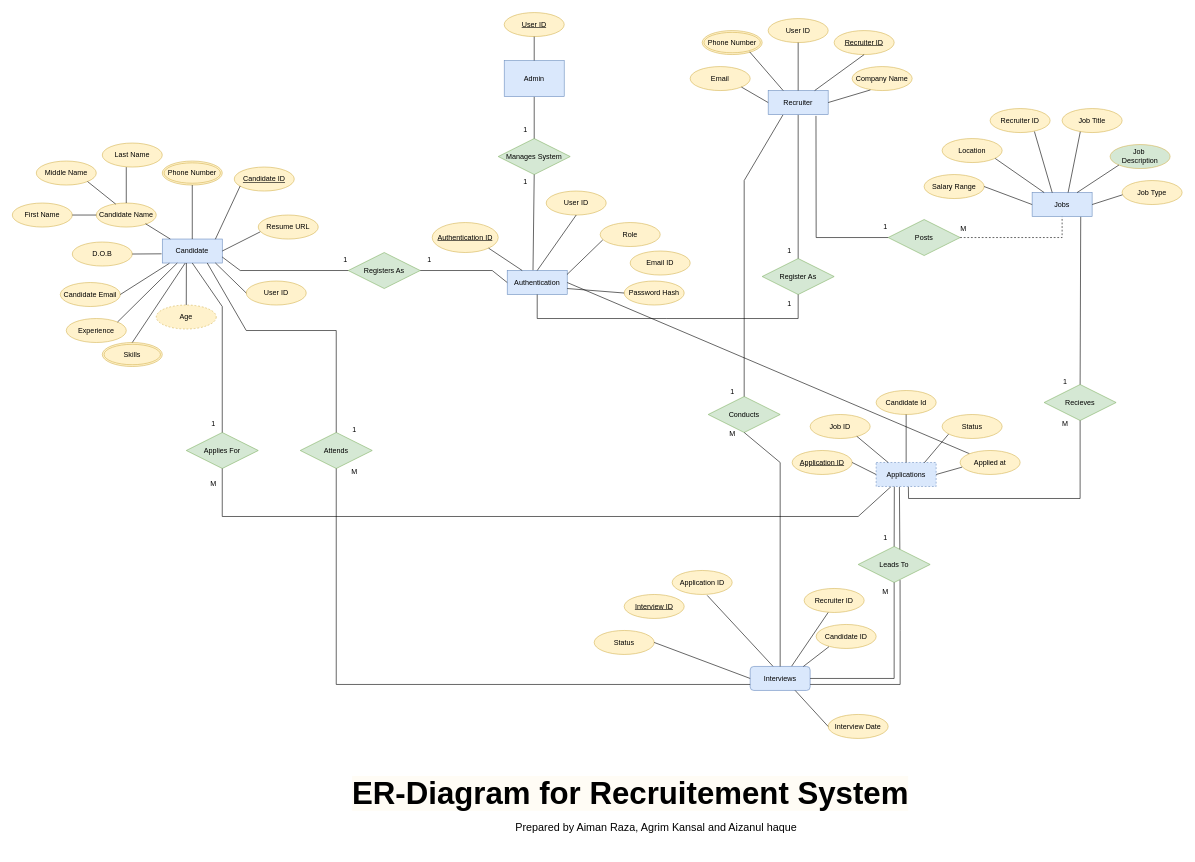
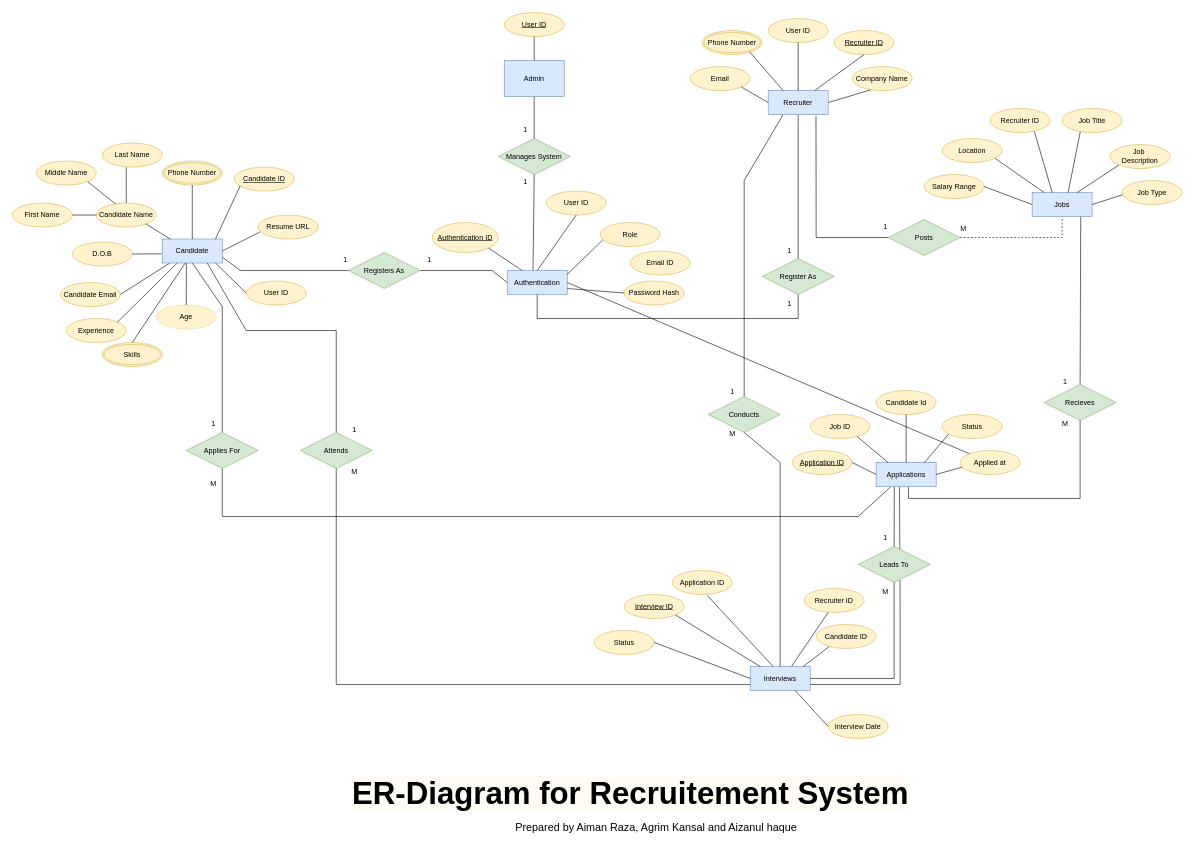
node "Job Description": fillcolor #d5e8d4 -> #fff2cc
node "Applications": style dashed -> solid
edge "Interview ID" -- "Interviews": added
node "Interviews": shape rounded rectangle -> rectangle
